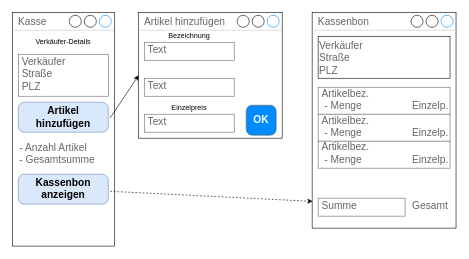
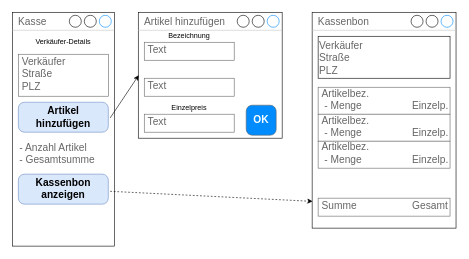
node "Summe Gesamt": size 87x18 -> 132x18
